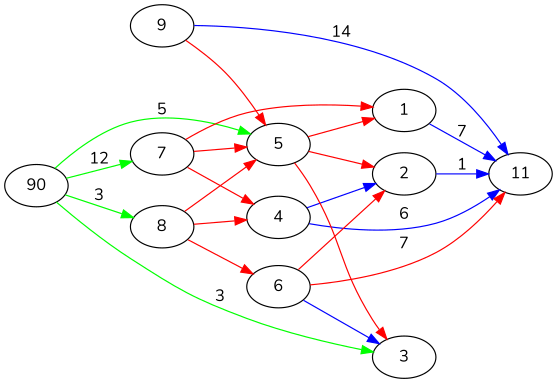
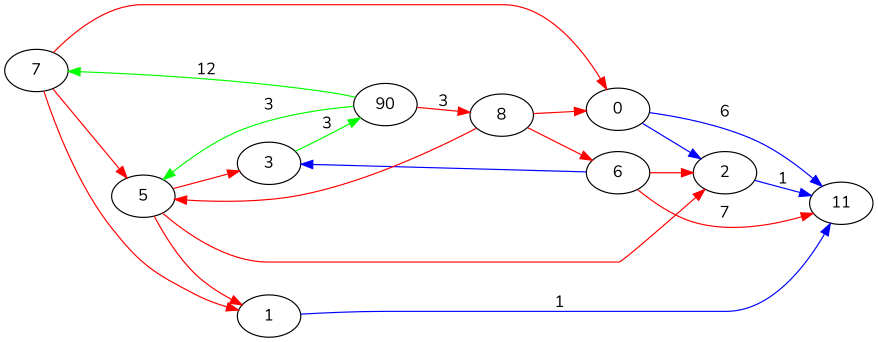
node "9": removed
edge "90" -> "5": label "5" -> "3"
edge "1" -> "11": label "7" -> "1"
edge "90" -> "8": color green -> red
node "4": label "4" -> "0"
edge "90" -> "3": reversed
